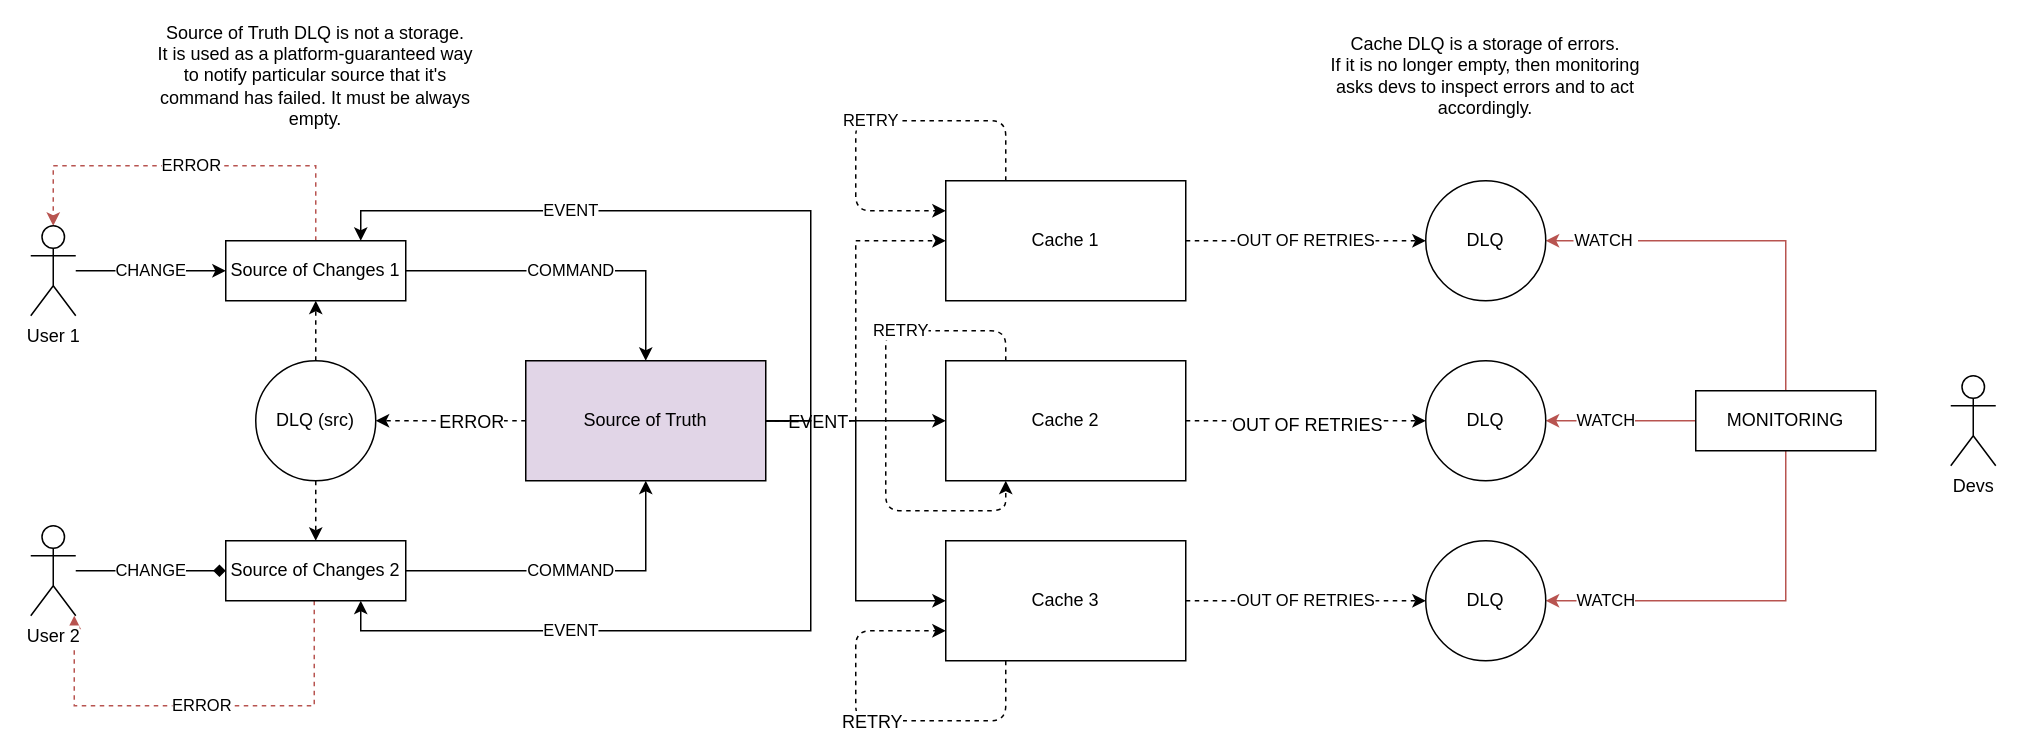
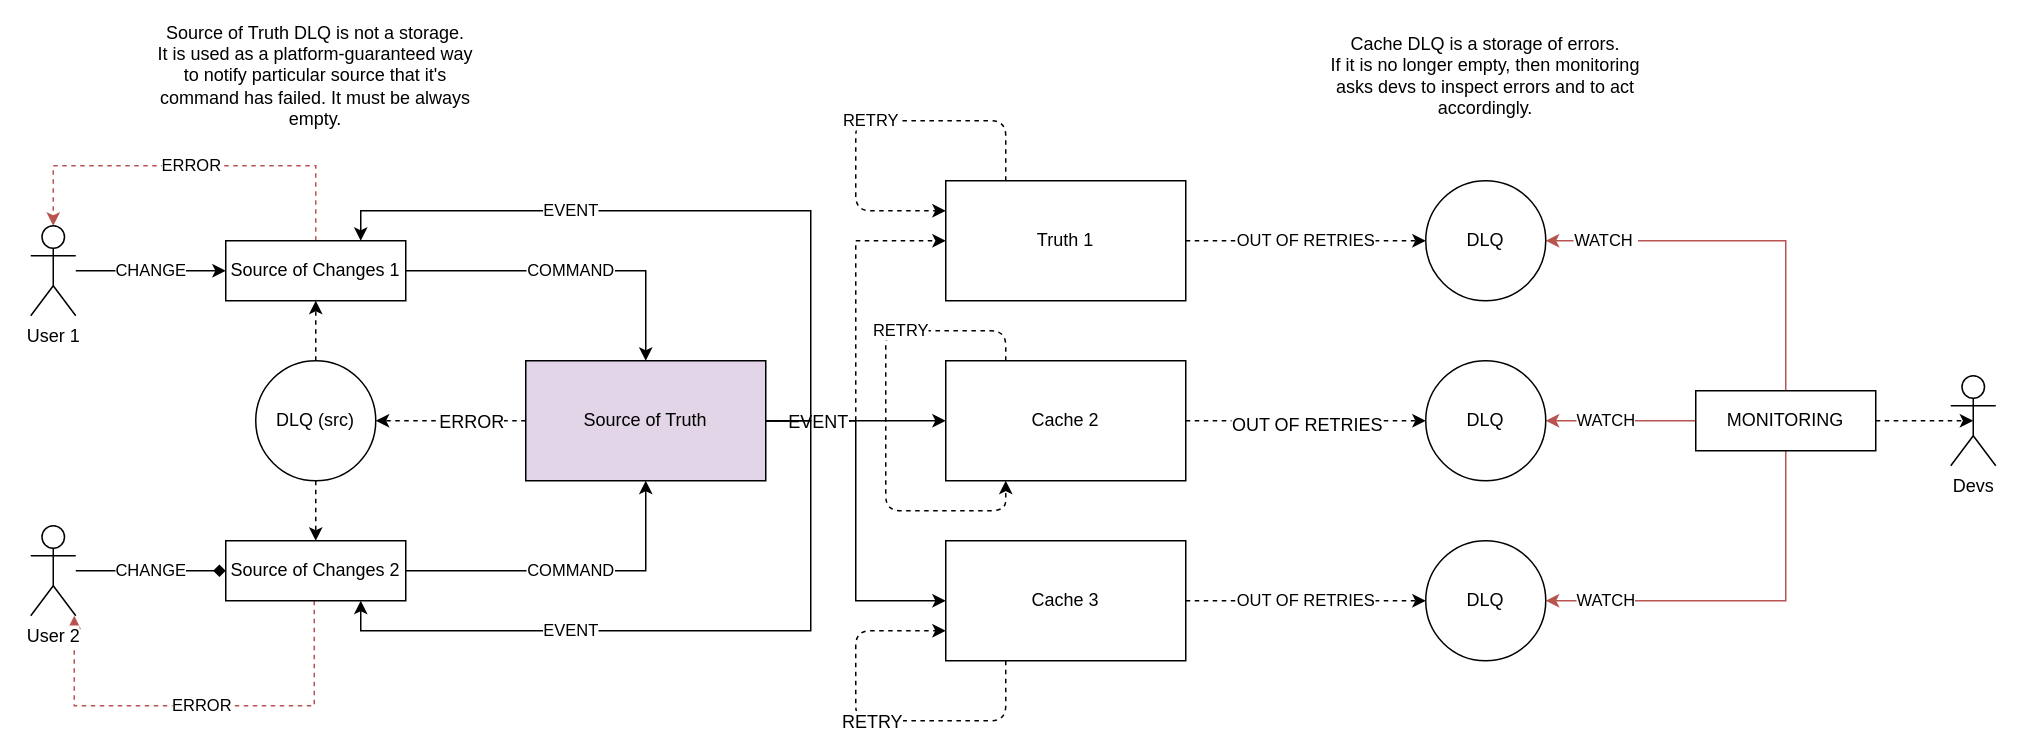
node "Cache 1": label "Cache 1" -> "Truth 1"
edge "MONITORING" -> "Devs": added
